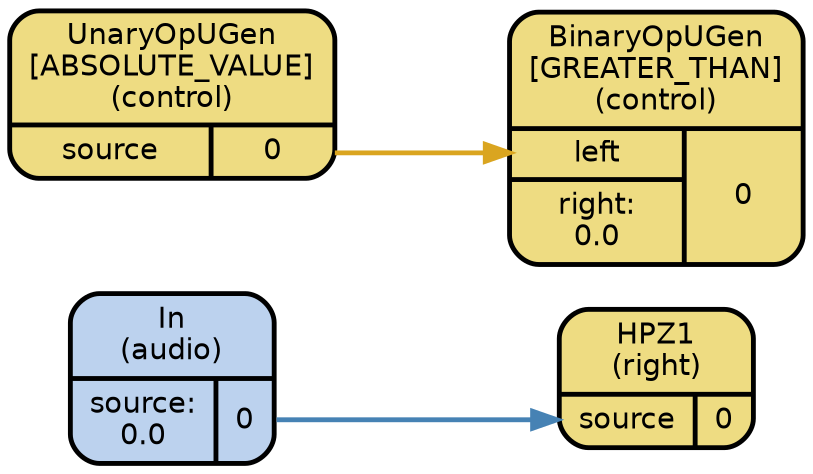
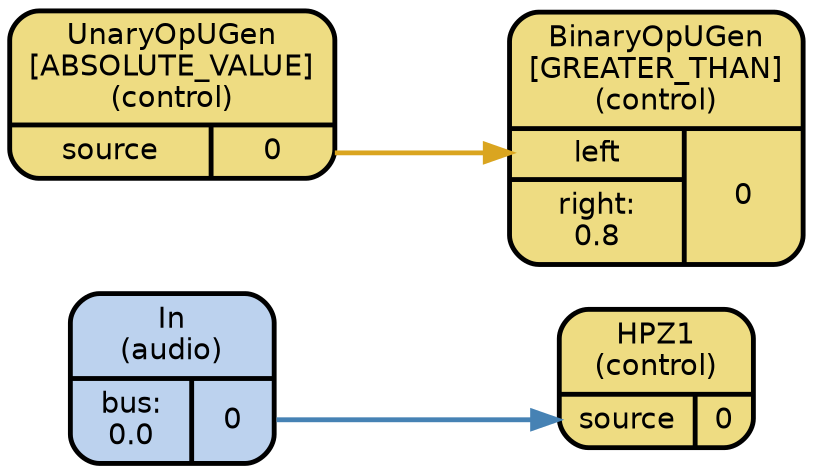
node "BinaryOpUGen": text "0.0" -> "0.8"
node "HPZ1": text "(right)" -> "(control)"
node "In": text "source:" -> "bus:"
